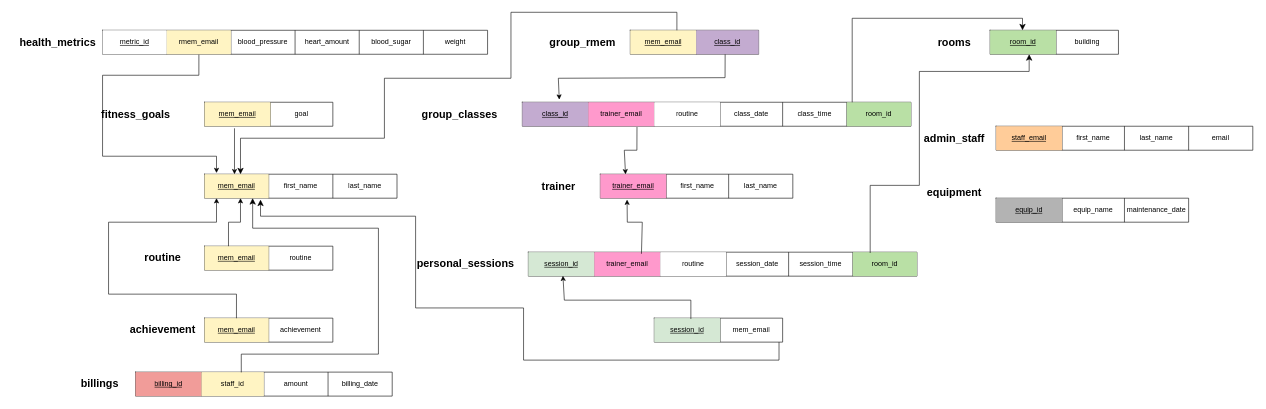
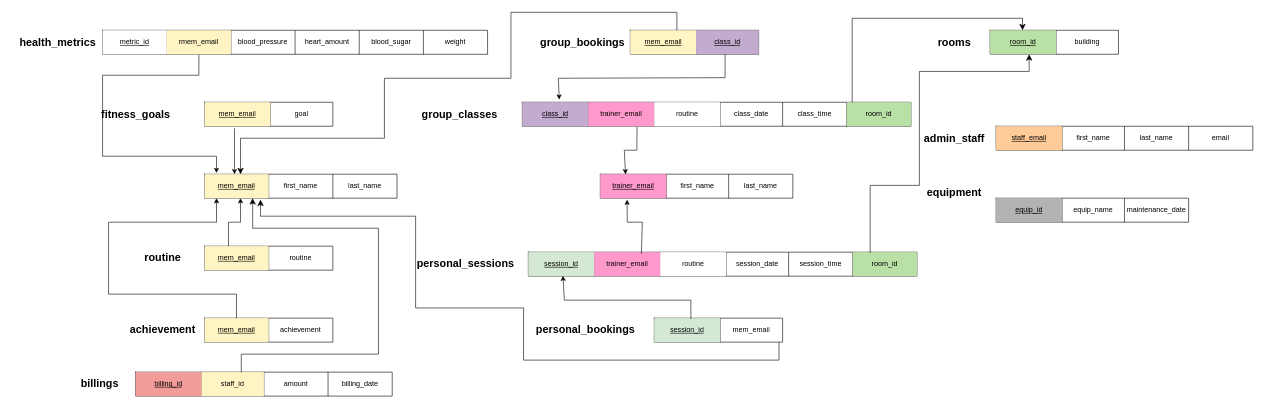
node "group_rmem": label "group_rmem" -> "group_bookings"
node "trainer": removed
node "personal_bookings": added
